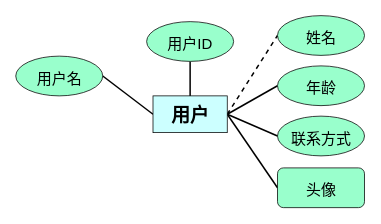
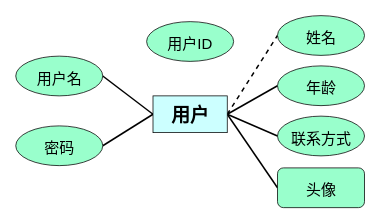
edge "用户ID" -- "用户": removed
edge "用户" -- "密码": added
node "密码": added
